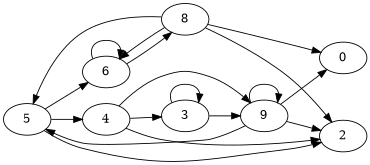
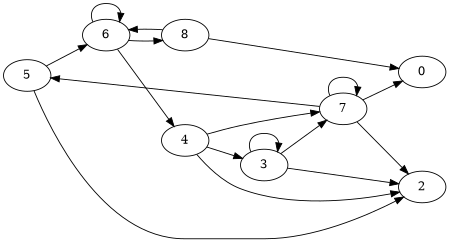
edge "8" -> "5": removed
edge "8" -> "2": now "3" -> "2"
node "9": label "9" -> "7"
edge "5" -> "4": now "6" -> "4"
